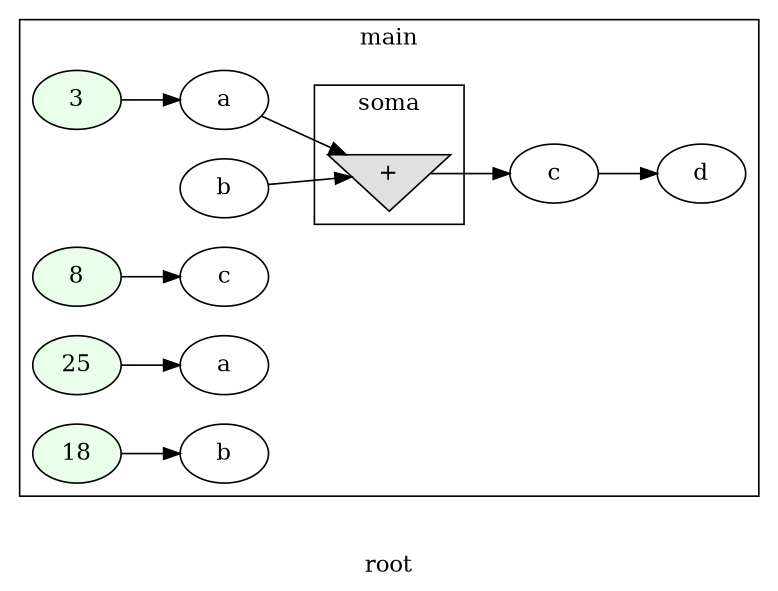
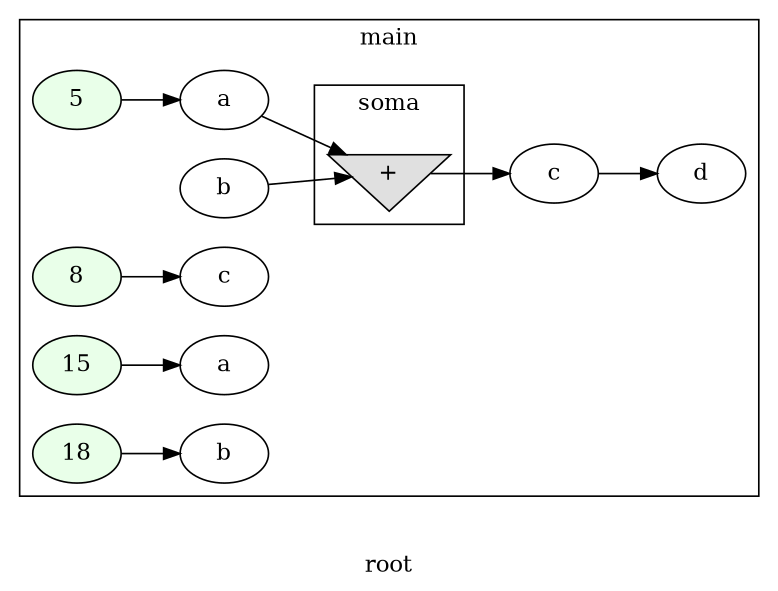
node "3": label "3" -> "5"
node "25": label "25" -> "15"
